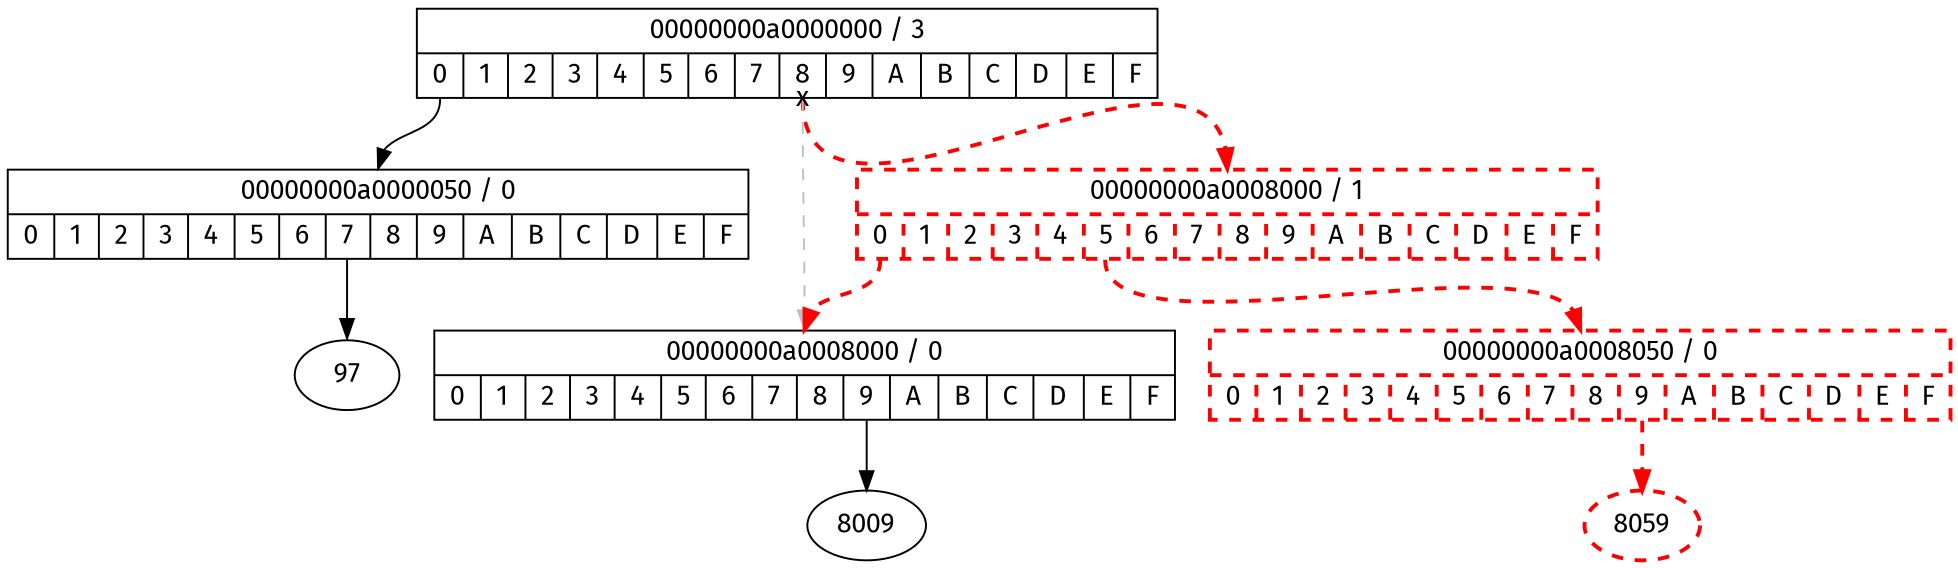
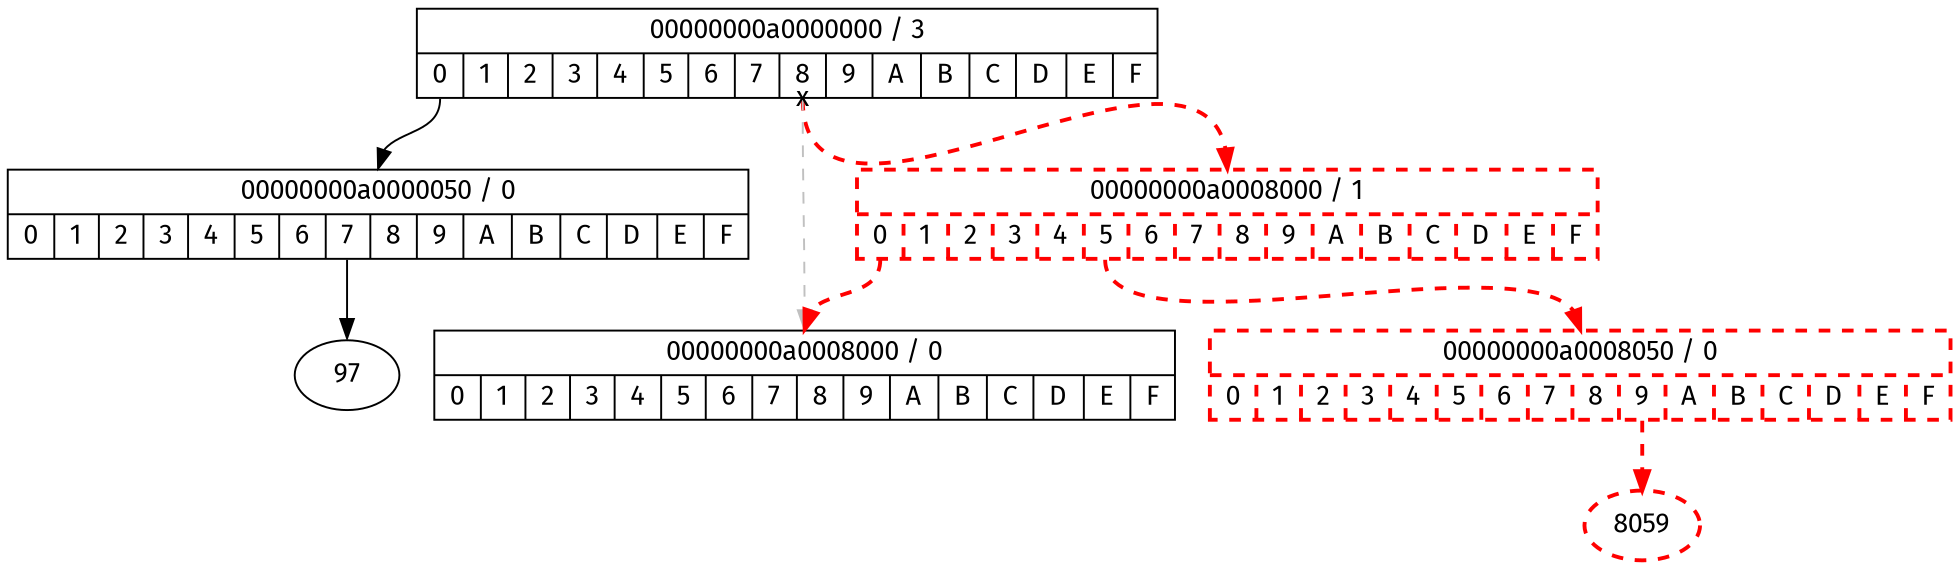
node "8009": removed
